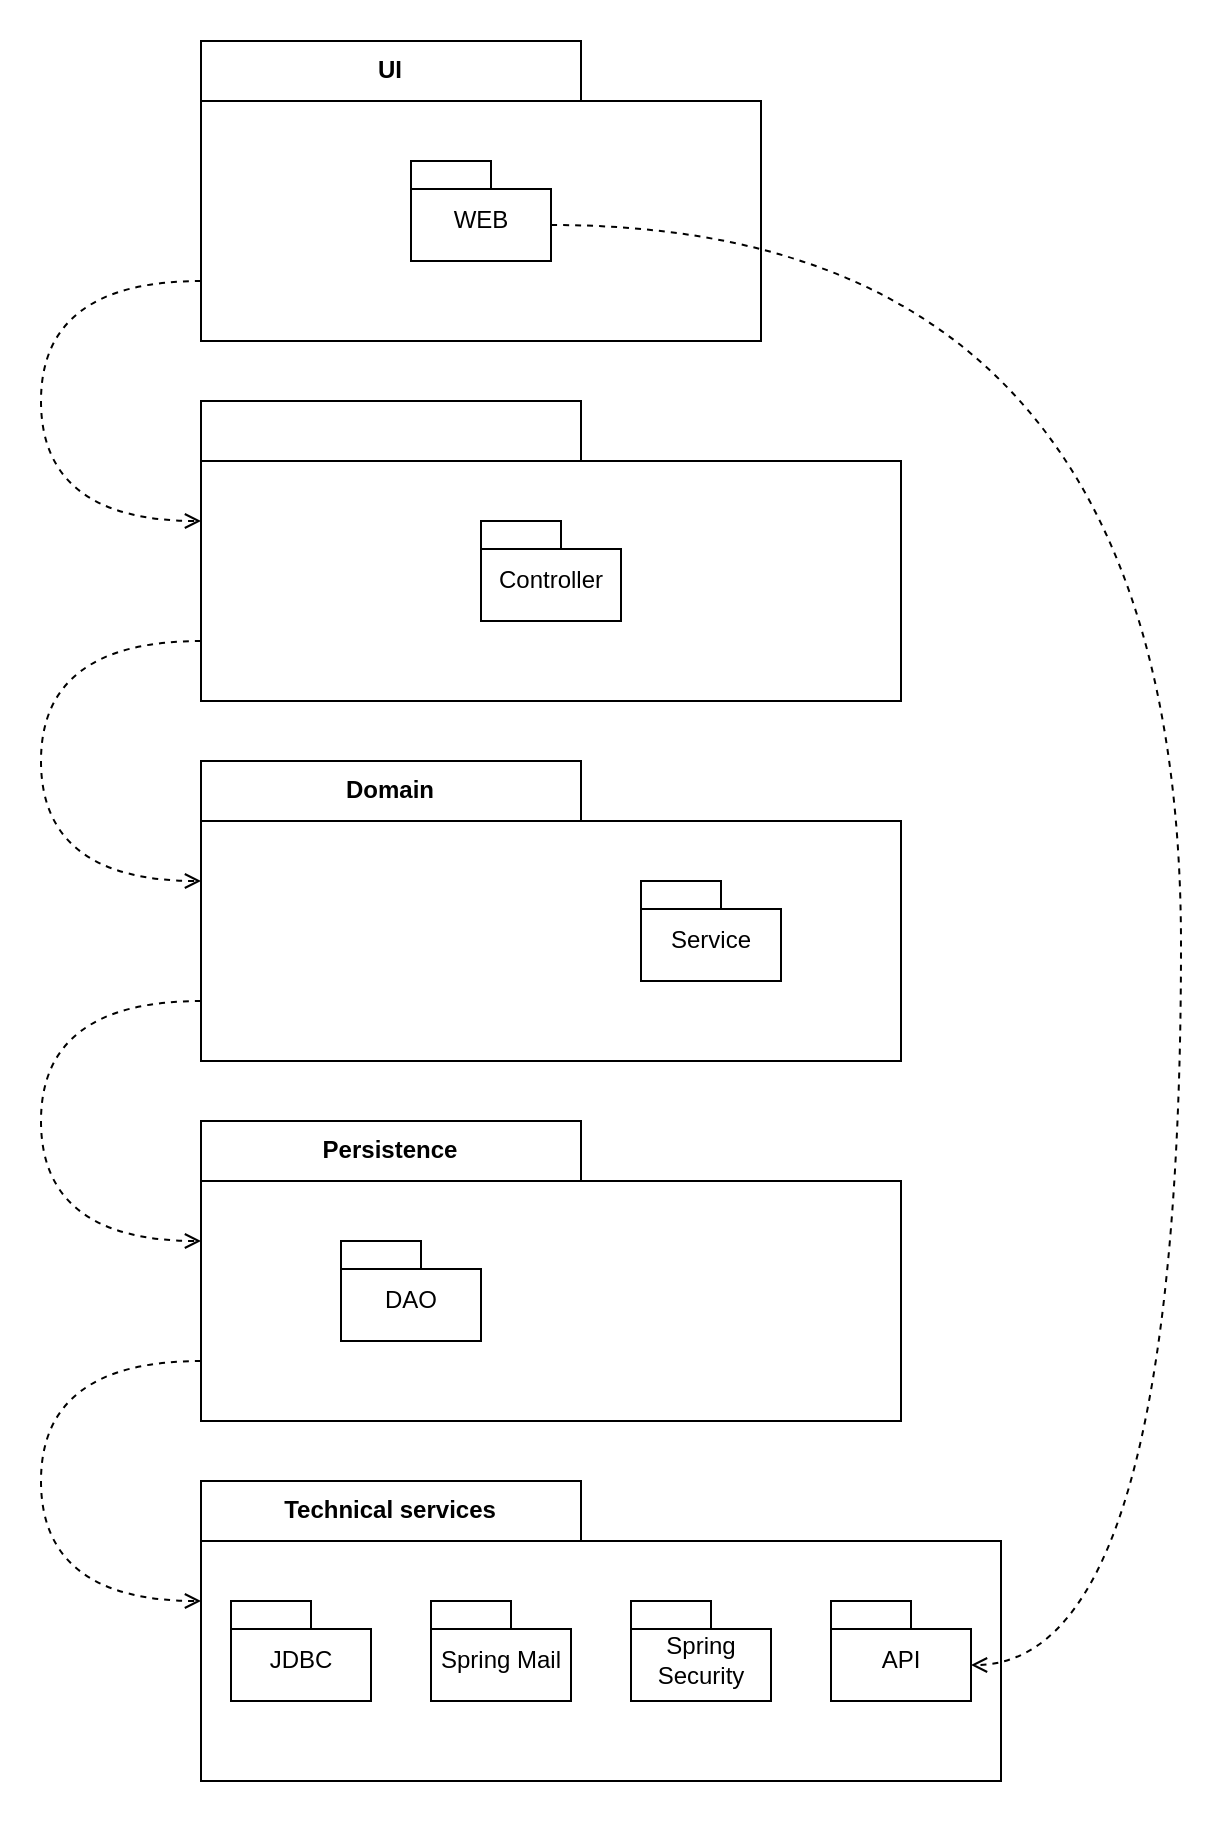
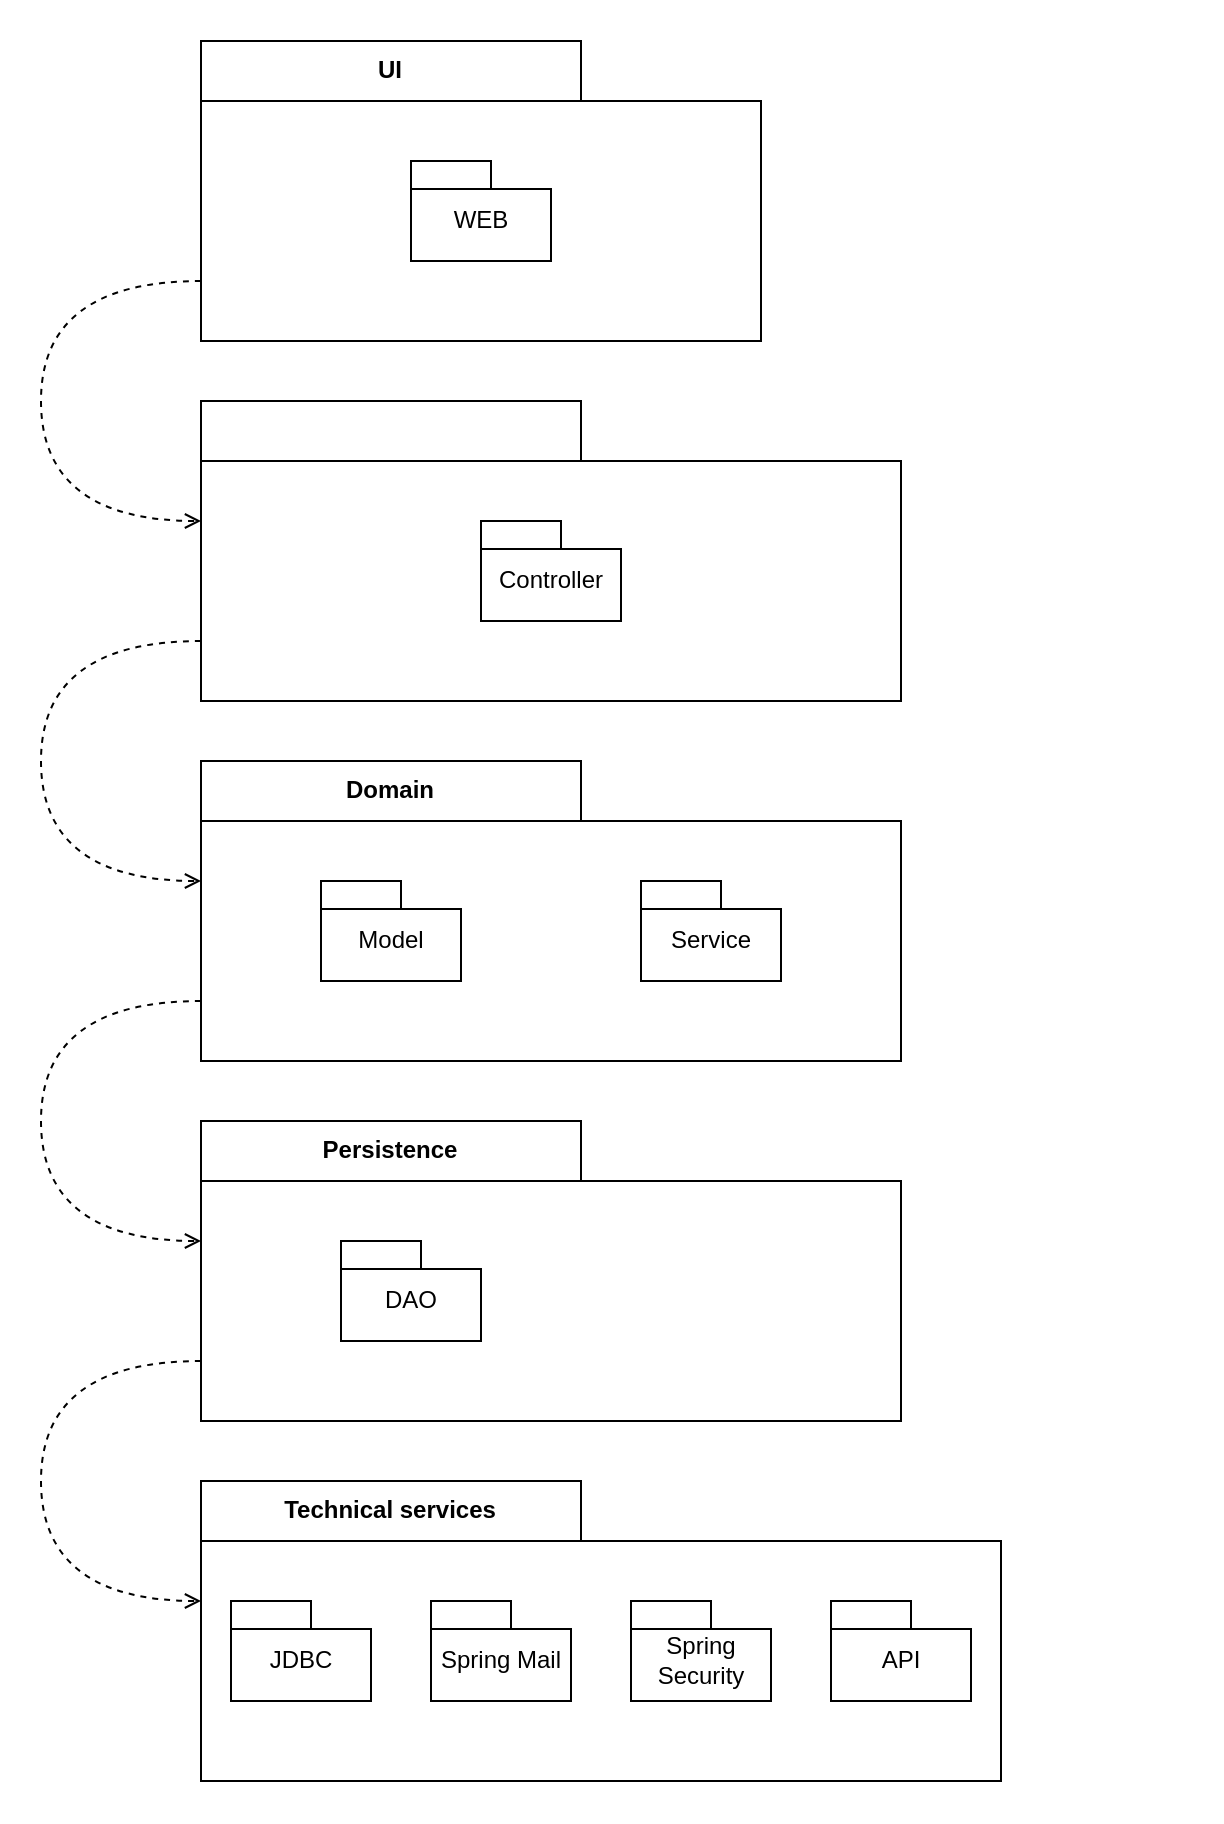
edge "WEB" -> "API": removed
node "Model": added
